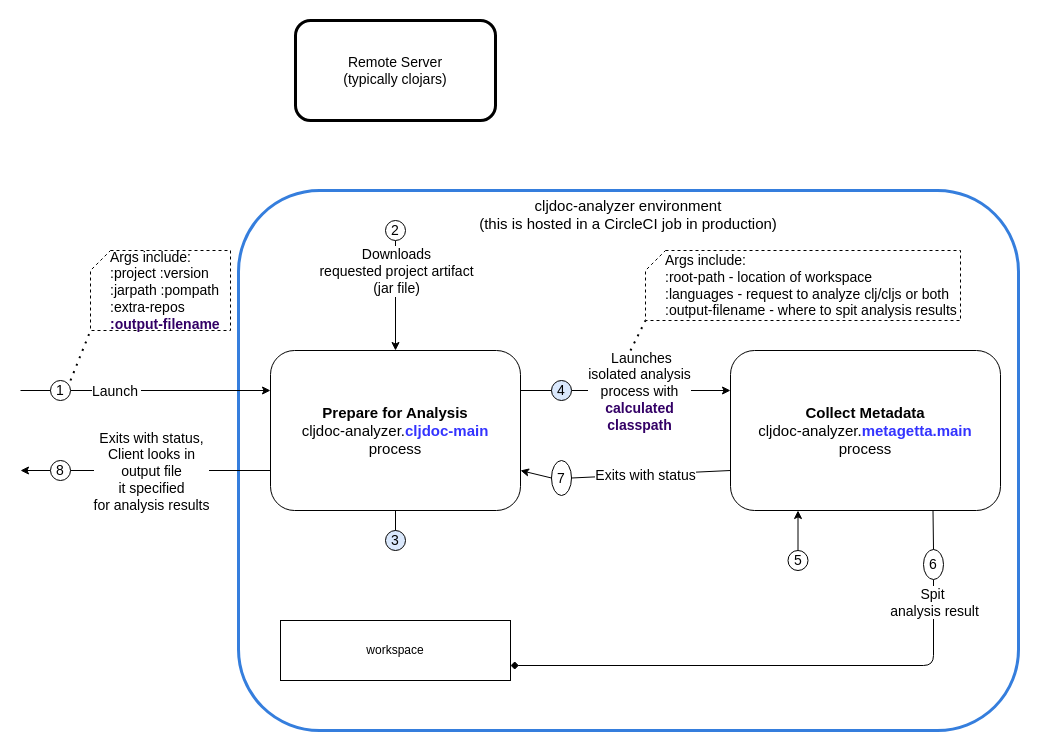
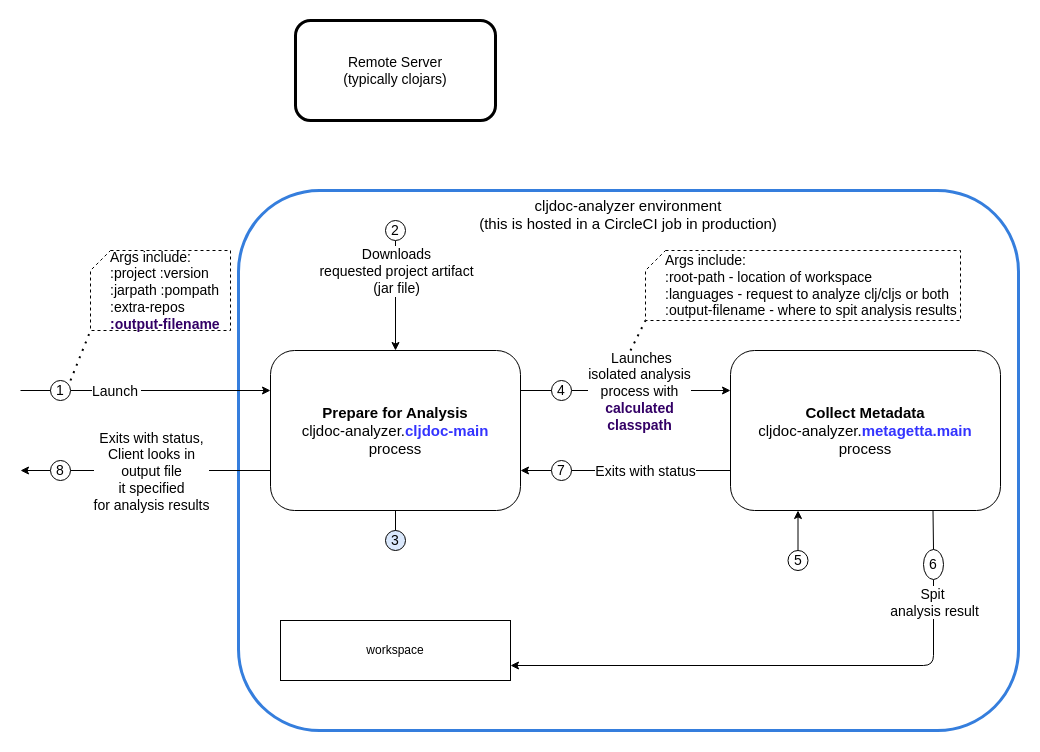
node "4": fillcolor #dae8fc -> #ffffff
node "7": size 20x35 -> 20x20
edge "6" -> "workspace": arrowhead diamond -> classic
